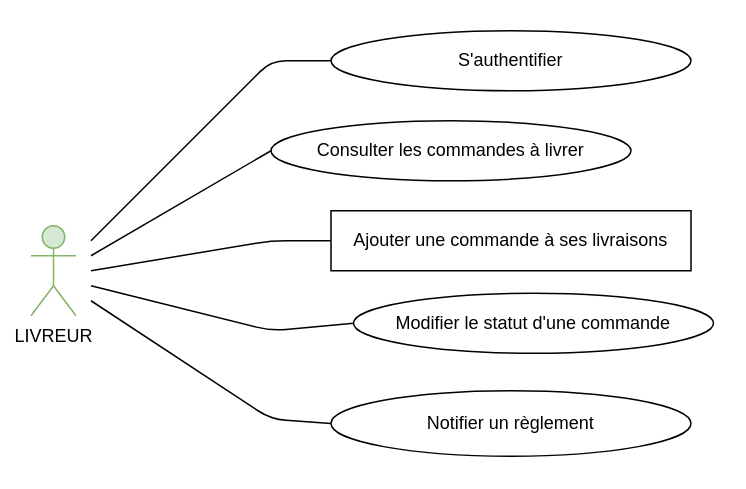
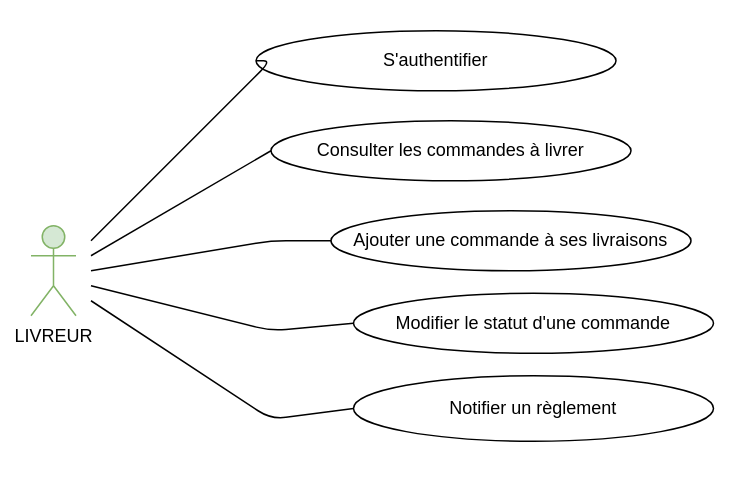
node "S'authentifier": moved (511, 61) -> (436, 61)
node "Ajouter une commande à ses livraisons": shape rectangle -> ellipse
node "Notifier un règlement": moved (511, 423) -> (533, 408)
